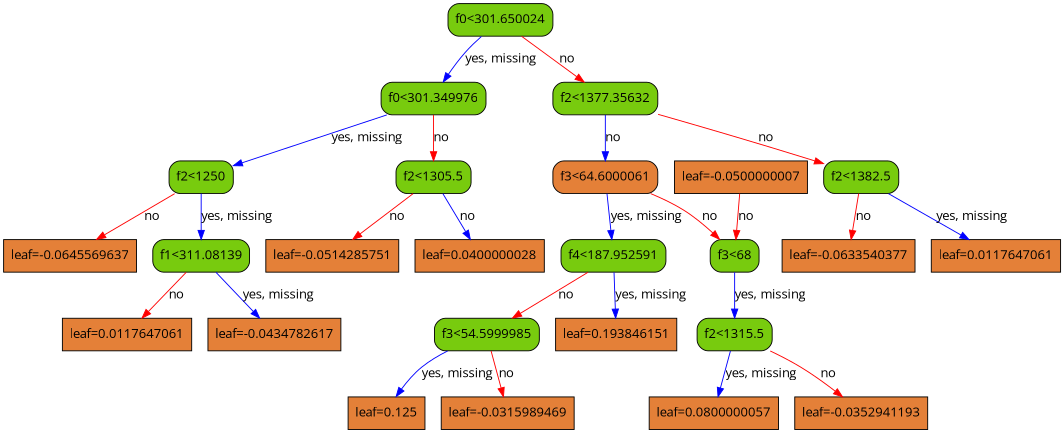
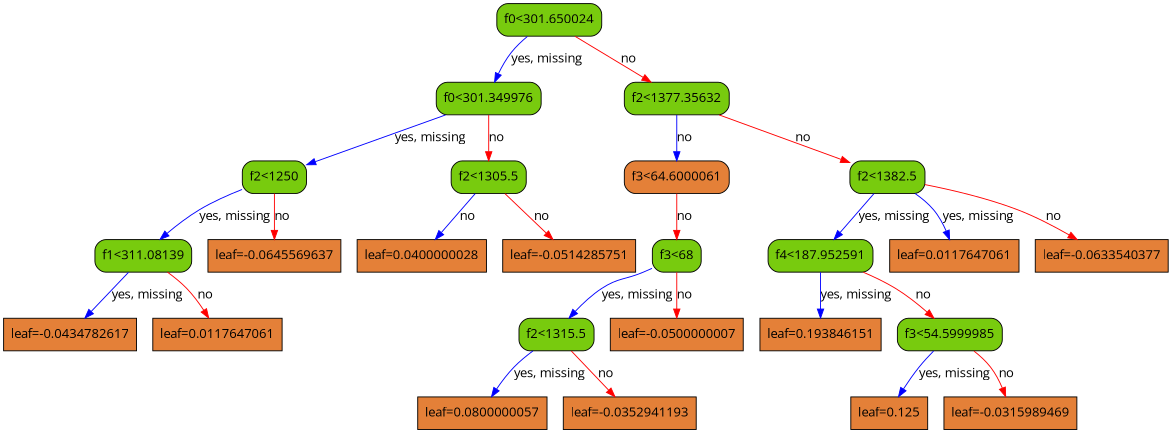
edge "f3<64.6000061" -> "f4<187.952591": now "f2<1382.5" -> "f4<187.952591"
edge "leaf=-0.0500000007" -> "f3<68": reversed
